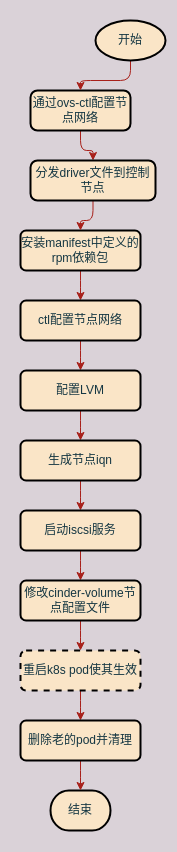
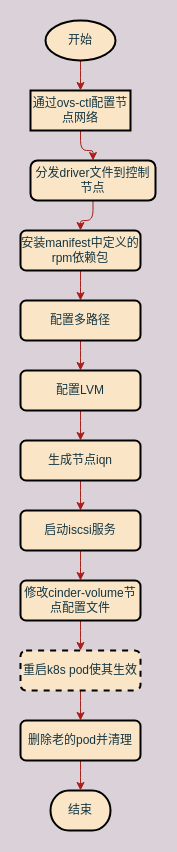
node "开始": moved (131, 41) -> (81, 41)
node "通过ovs-ctl配置节点网络": shape rounded rectangle -> rectangle
node "ctl配置节点网络": label "ctl配置节点网络" -> "配置多路径"
